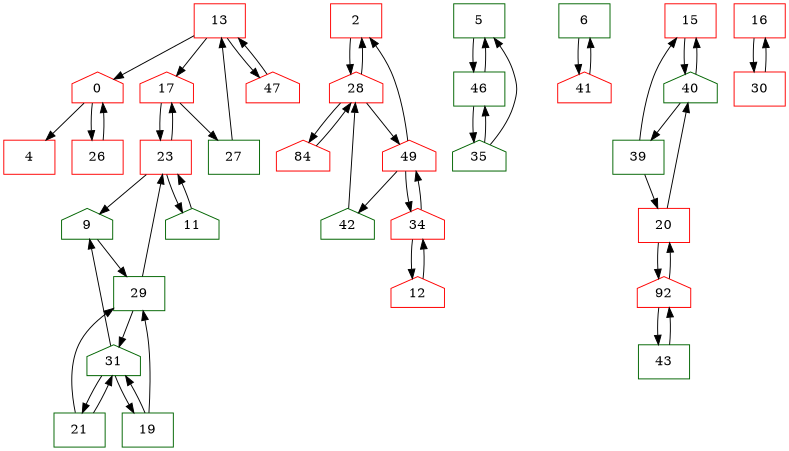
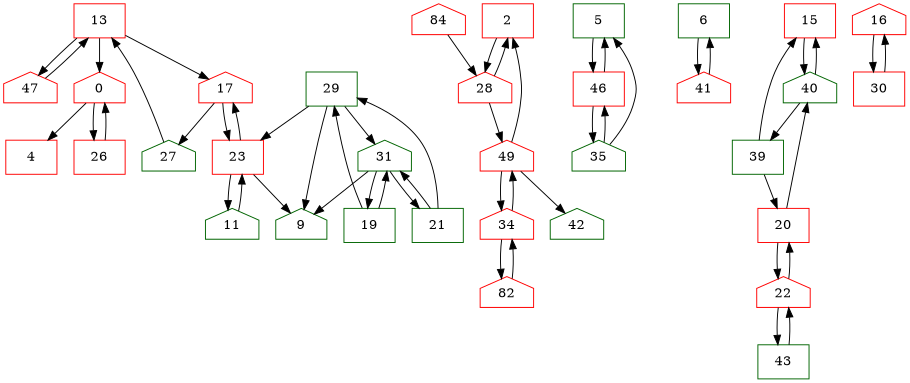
node "16": shape box -> house
node "46": color darkgreen -> red
edge "28" -> "84": removed
node "27": shape box -> house
edge "42" -> "28": removed
edge "9" -> "29": reversed
node "12": label "12" -> "82"
node "92": label "92" -> "22"
